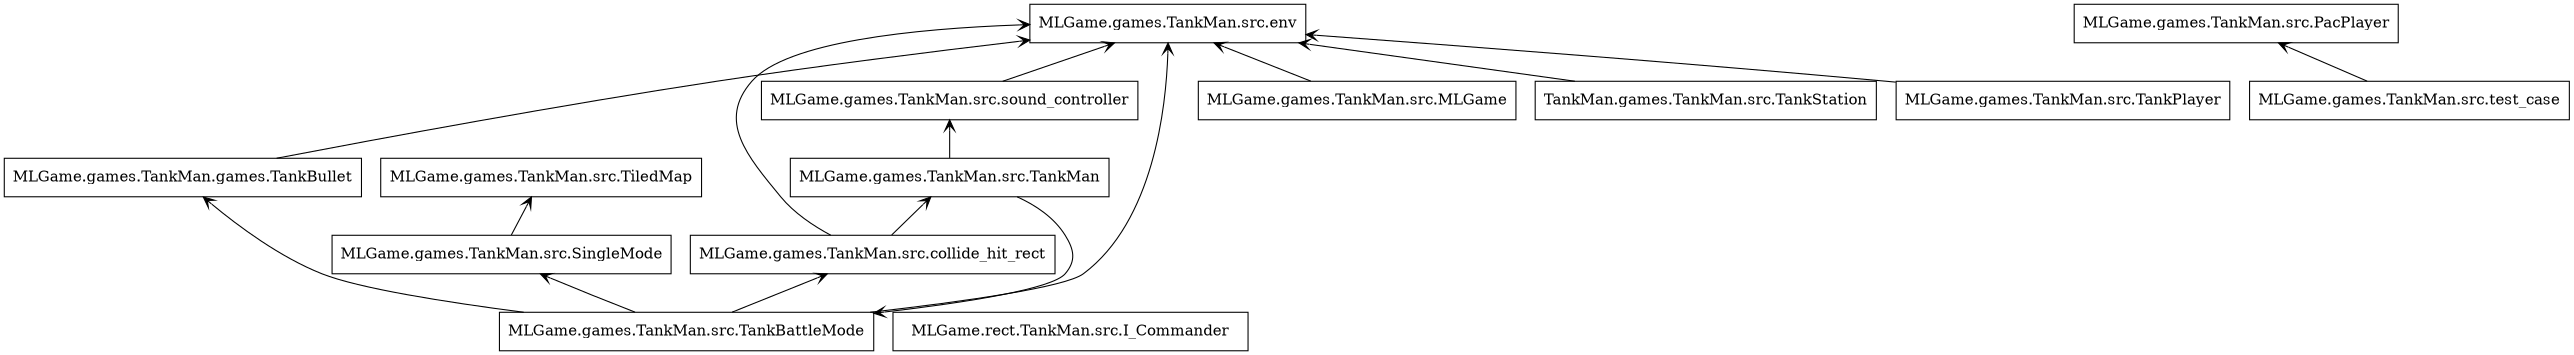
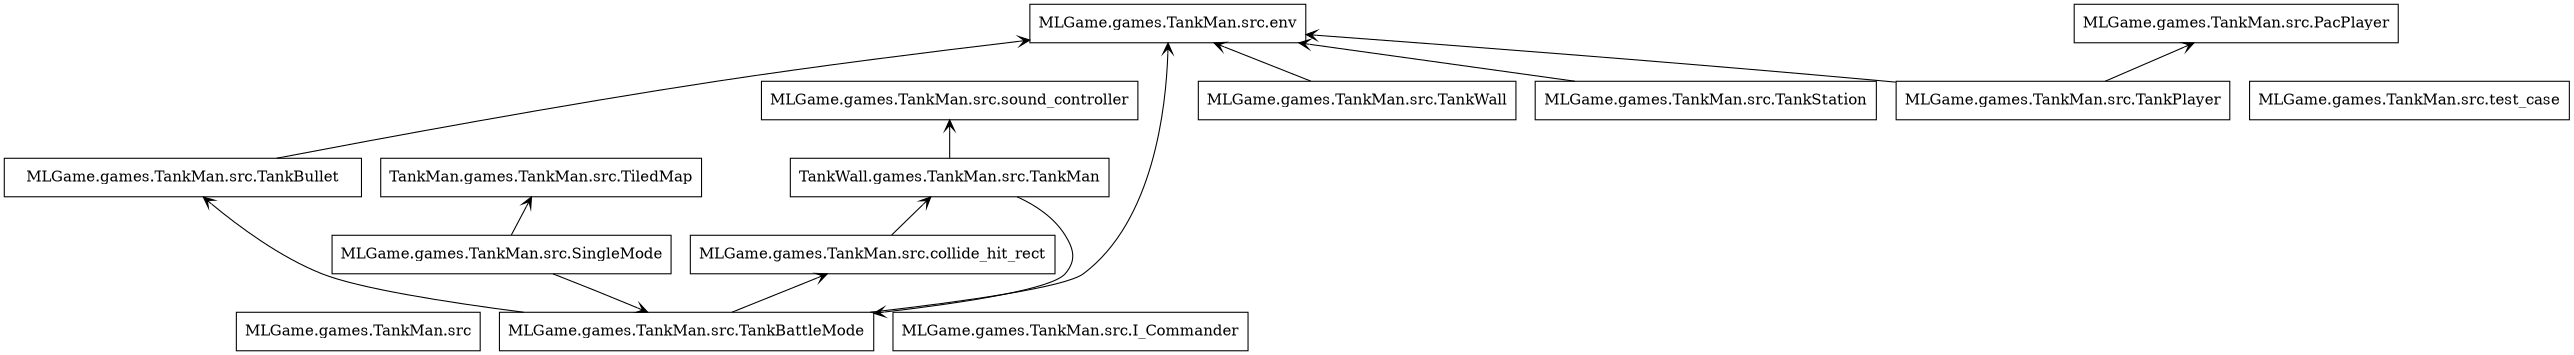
edge "MLGame.games.TankMan.src.collide_hit_rect" -> "MLGame.games.TankMan.src.env": removed
edge "MLGame.games.TankMan.src.sound_controller" -> "MLGame.games.TankMan.src.env": removed
edge "MLGame.games.TankMan.src.test_case" -> "MLGame.games.TankMan.src.PacPlayer": now "MLGame.games.TankMan.src.TankPlayer" -> "MLGame.games.TankMan.src.PacPlayer"
node "MLGame.games.TankMan.src.MLGame": label "MLGame.games.TankMan.src.MLGame" -> "MLGame.games.TankMan.src.TankWall"
node "TankMan.games.TankMan.src.TankStation": label "TankMan.games.TankMan.src.TankStation" -> "MLGame.games.TankMan.src.TankStation"
node "MLGame.games.TankMan.games.TankBullet": label "MLGame.games.TankMan.games.TankBullet" -> "MLGame.games.TankMan.src.TankBullet"
node "MLGame.games.TankMan.src.TiledMap": label "MLGame.games.TankMan.src.TiledMap" -> "TankMan.games.TankMan.src.TiledMap"
node "MLGame.games.TankMan.src.TankMan": label "MLGame.games.TankMan.src.TankMan" -> "TankWall.games.TankMan.src.TankMan"
edge "MLGame.games.TankMan.src.TankBattleMode" -> "MLGame.games.TankMan.src.SingleMode": reversed
node "MLGame.games.TankMan.src": added
node "MLGame.rect.TankMan.src.I_Commander": label "MLGame.rect.TankMan.src.I_Commander" -> "MLGame.games.TankMan.src.I_Commander"
